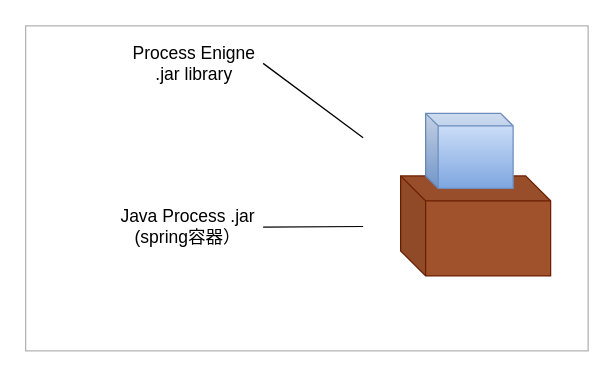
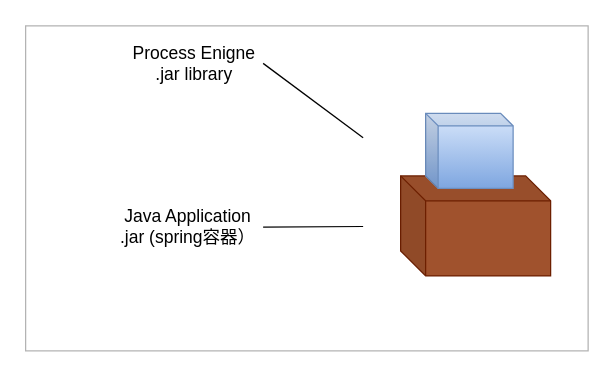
node "Java Process .jar (spring容器）": label "Java Process .jar (spring容器）" -> "Java Application .jar (spring容器）"
